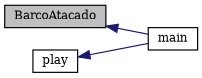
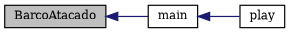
edge "main" -> "play": reversed
